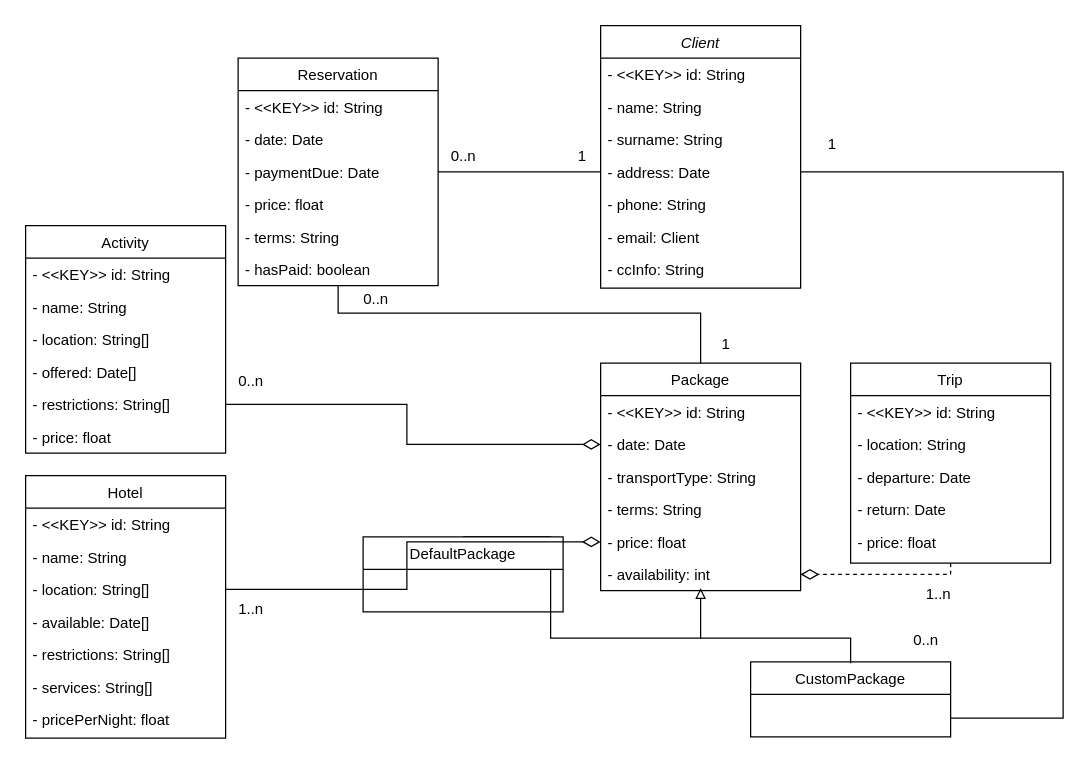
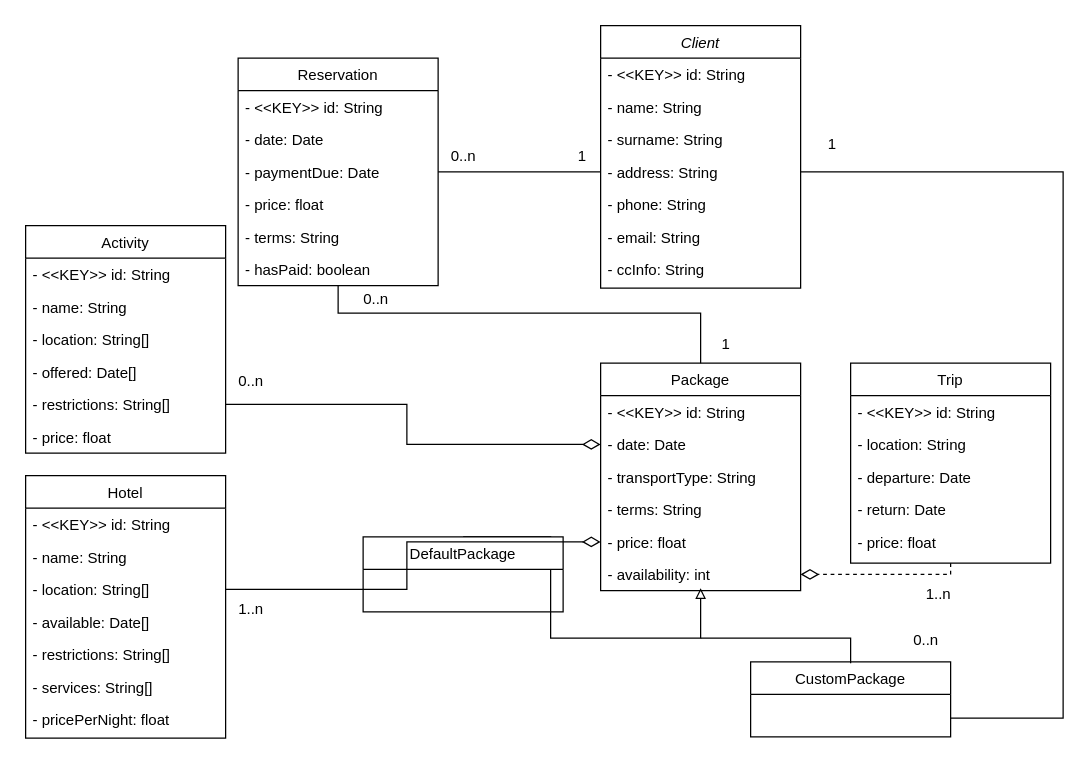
node "- address: Date": label "- address: Date" -> "- address: String"
node "- email: Client": label "- email: Client" -> "- email: String"
